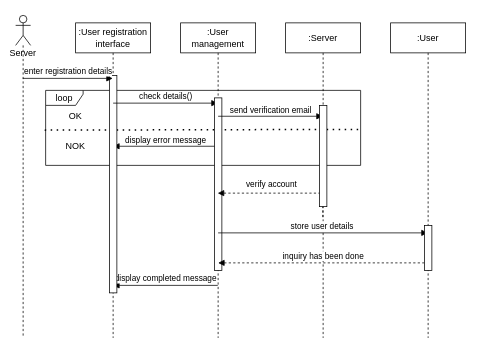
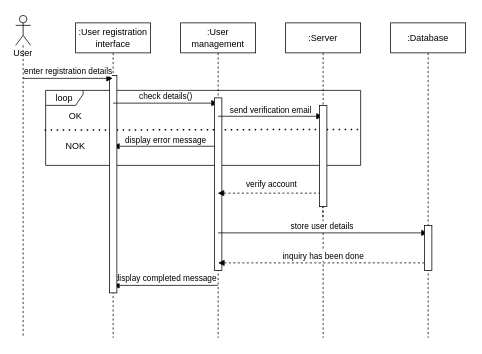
node ":User": label ":User" -> ":Database"
node "Server": label "Server" -> "User"
